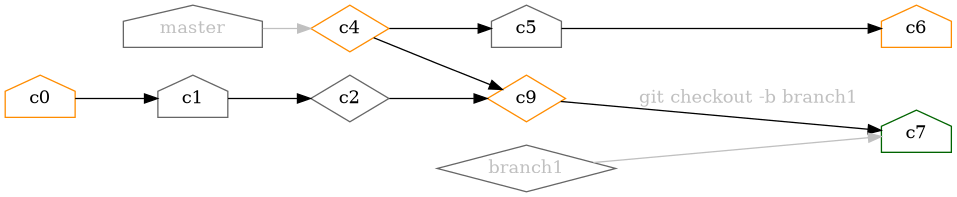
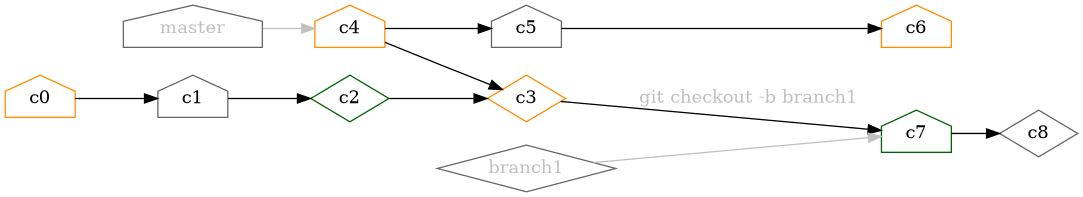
node "c4": shape diamond -> house
node "c2": color gray40 -> darkgreen
node "c9": label "c9" -> "c3"
node "c8": added
